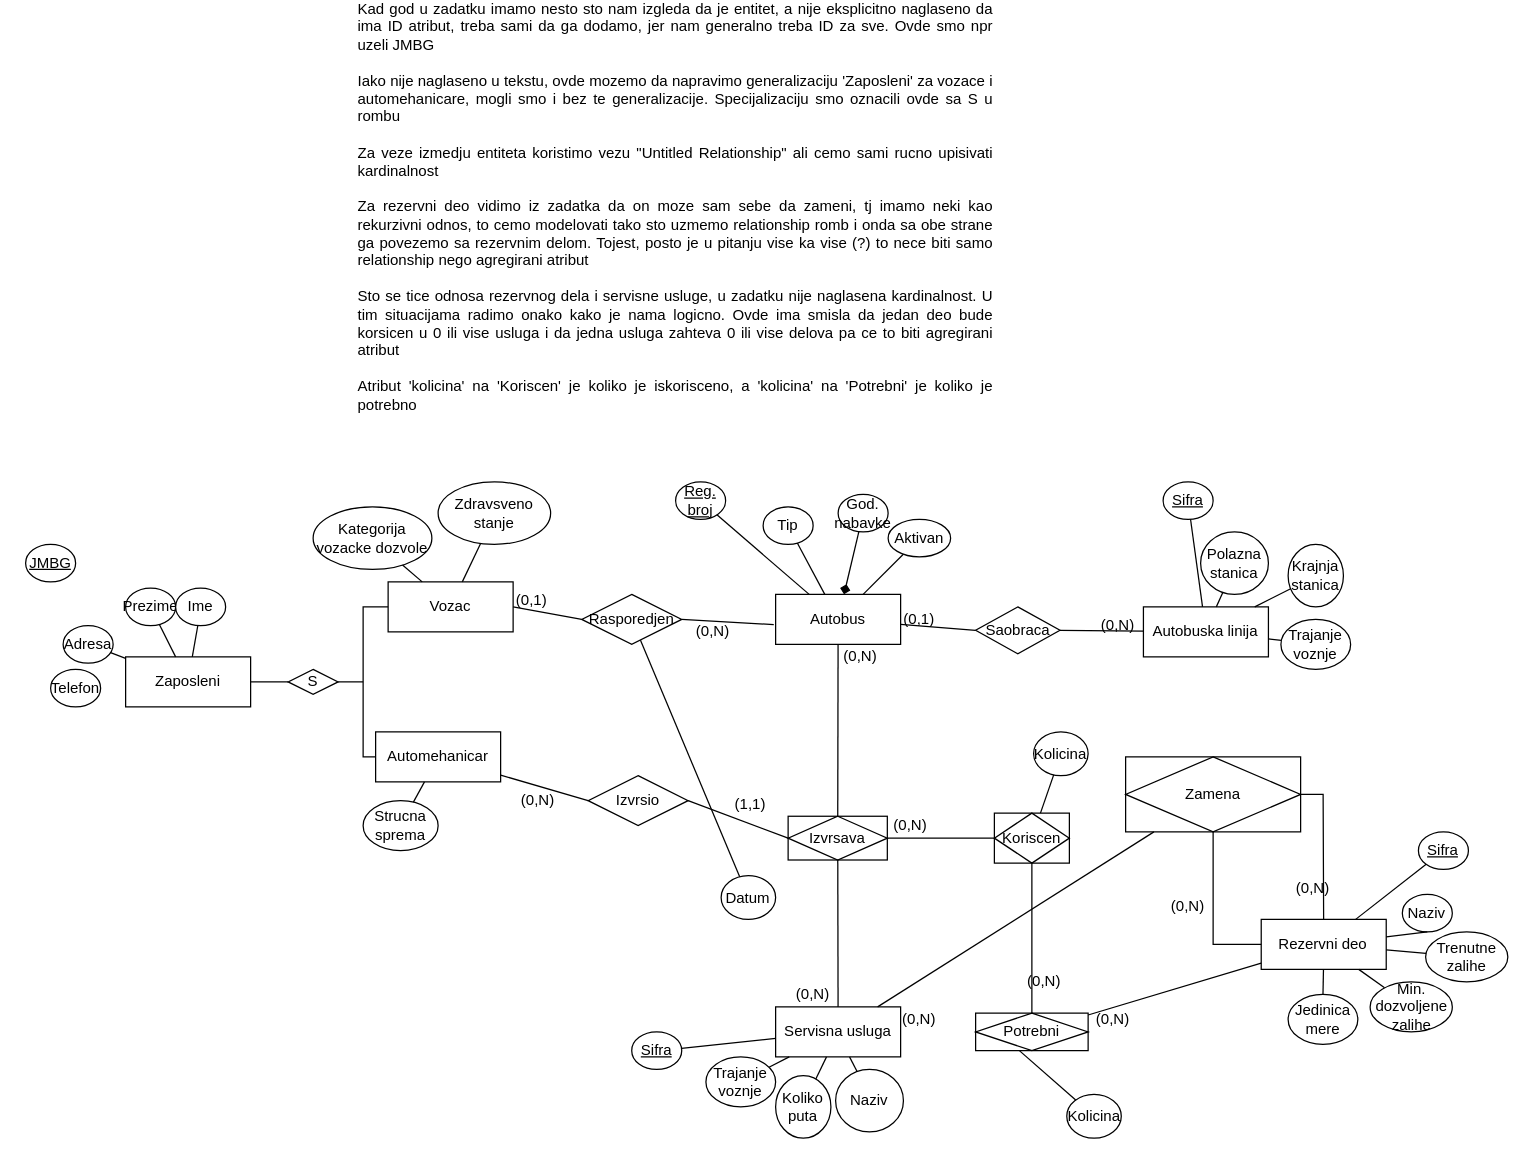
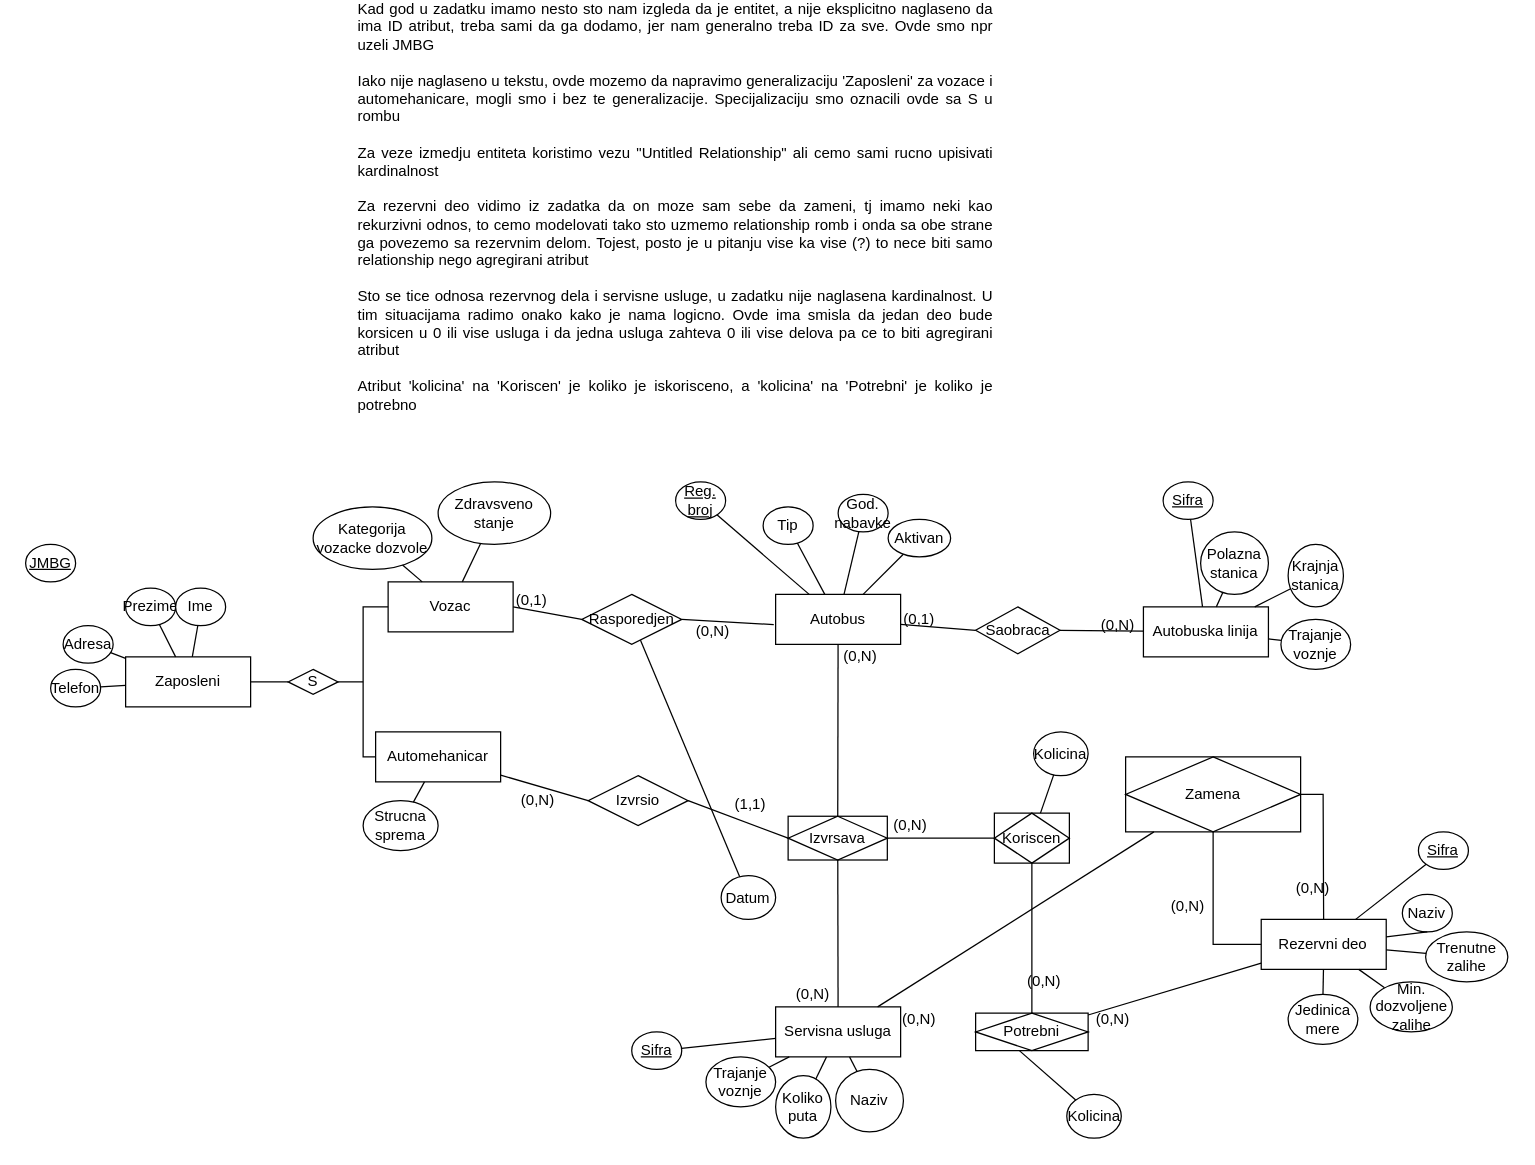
edge "God. nabavke" -> "Autobus": arrowhead diamond -> none
edge "Zaposleni" -- "Telefon": added
